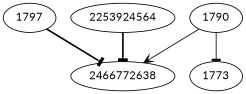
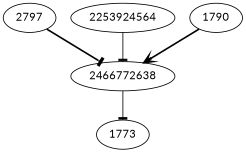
node "1797": label "1797" -> "2797"
edge "1790" -> "2466772638": style solid -> bold
edge "2253924564" -> "2466772638": style bold -> solid
edge "1790" -> "1773": now "2466772638" -> "1773"
